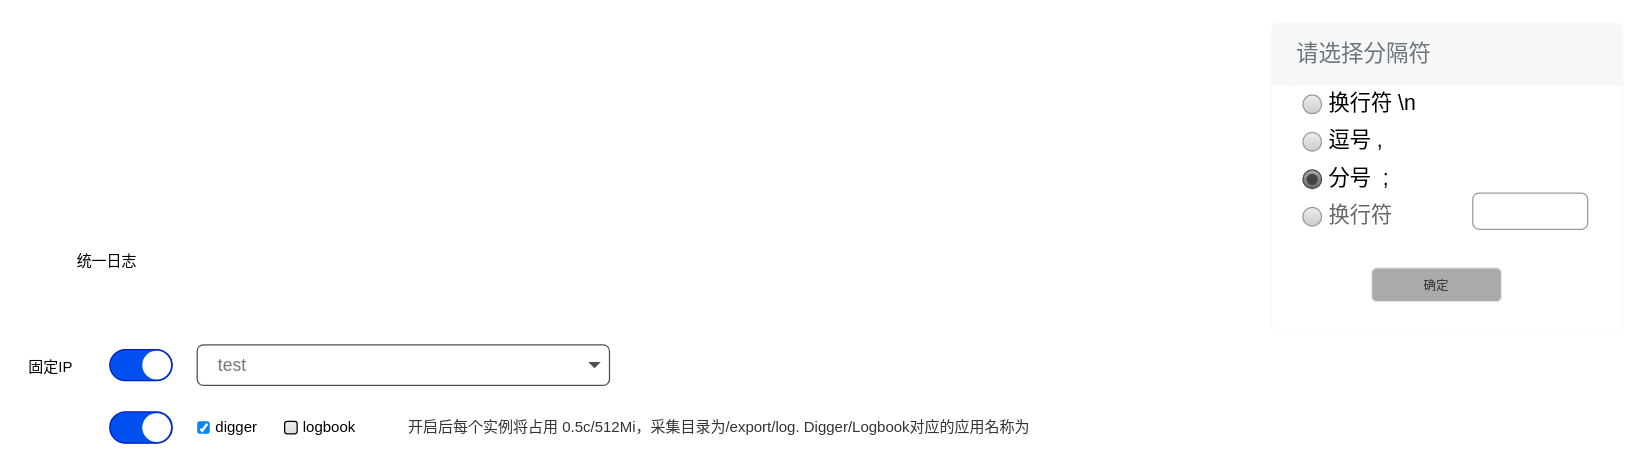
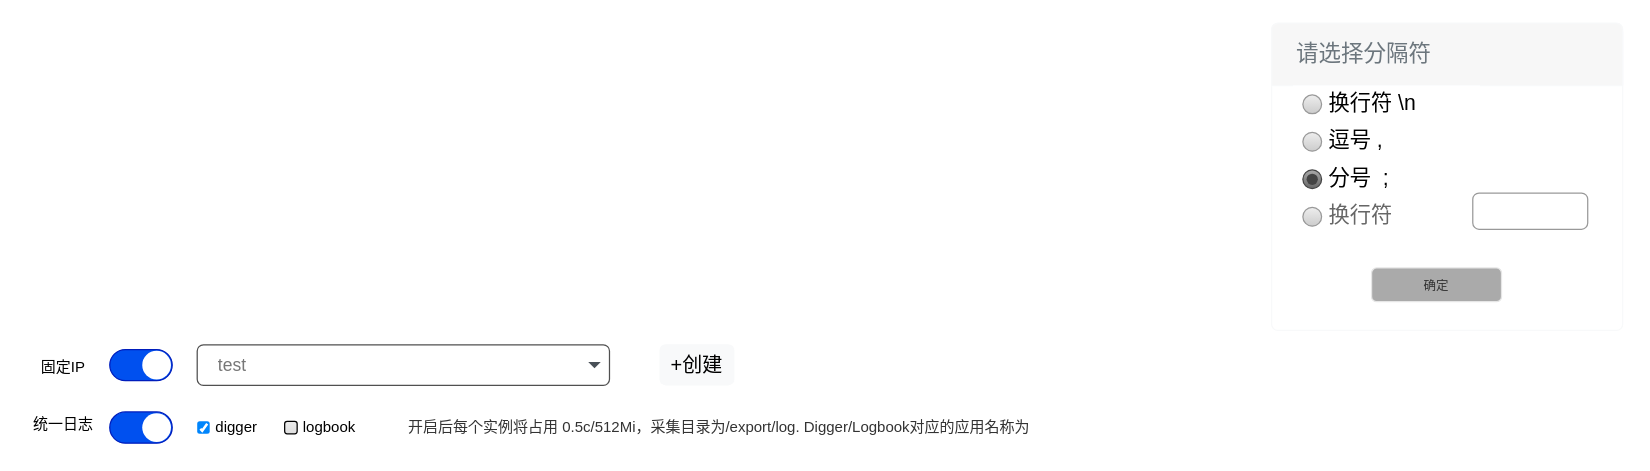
node "统一日志": moved (107, 262) -> (63, 425)
node "+创建": added
node "固定IP": moved (51, 368) -> (63, 368)
